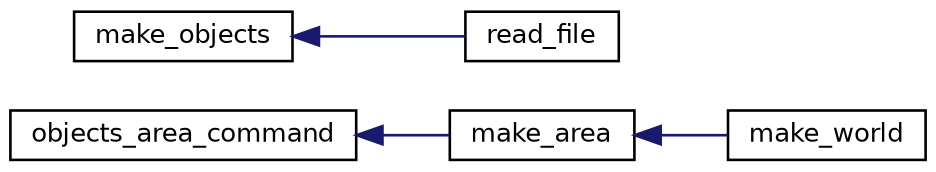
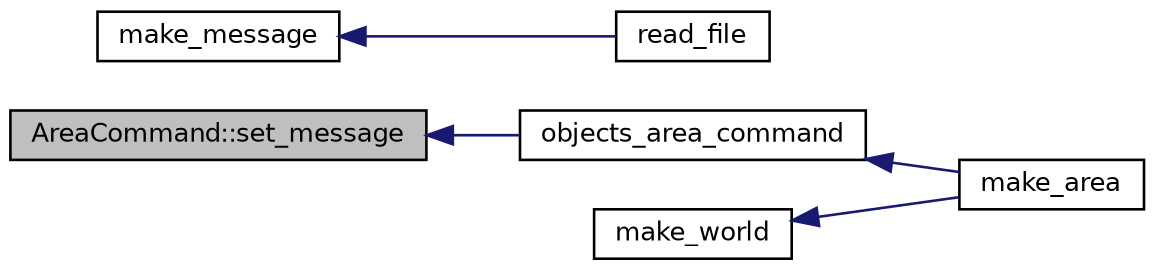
node "make_objects": label "make_objects" -> "make_message"
node "AreaCommand::set_message": added
edge "make_world" -> "make_area": reversed
